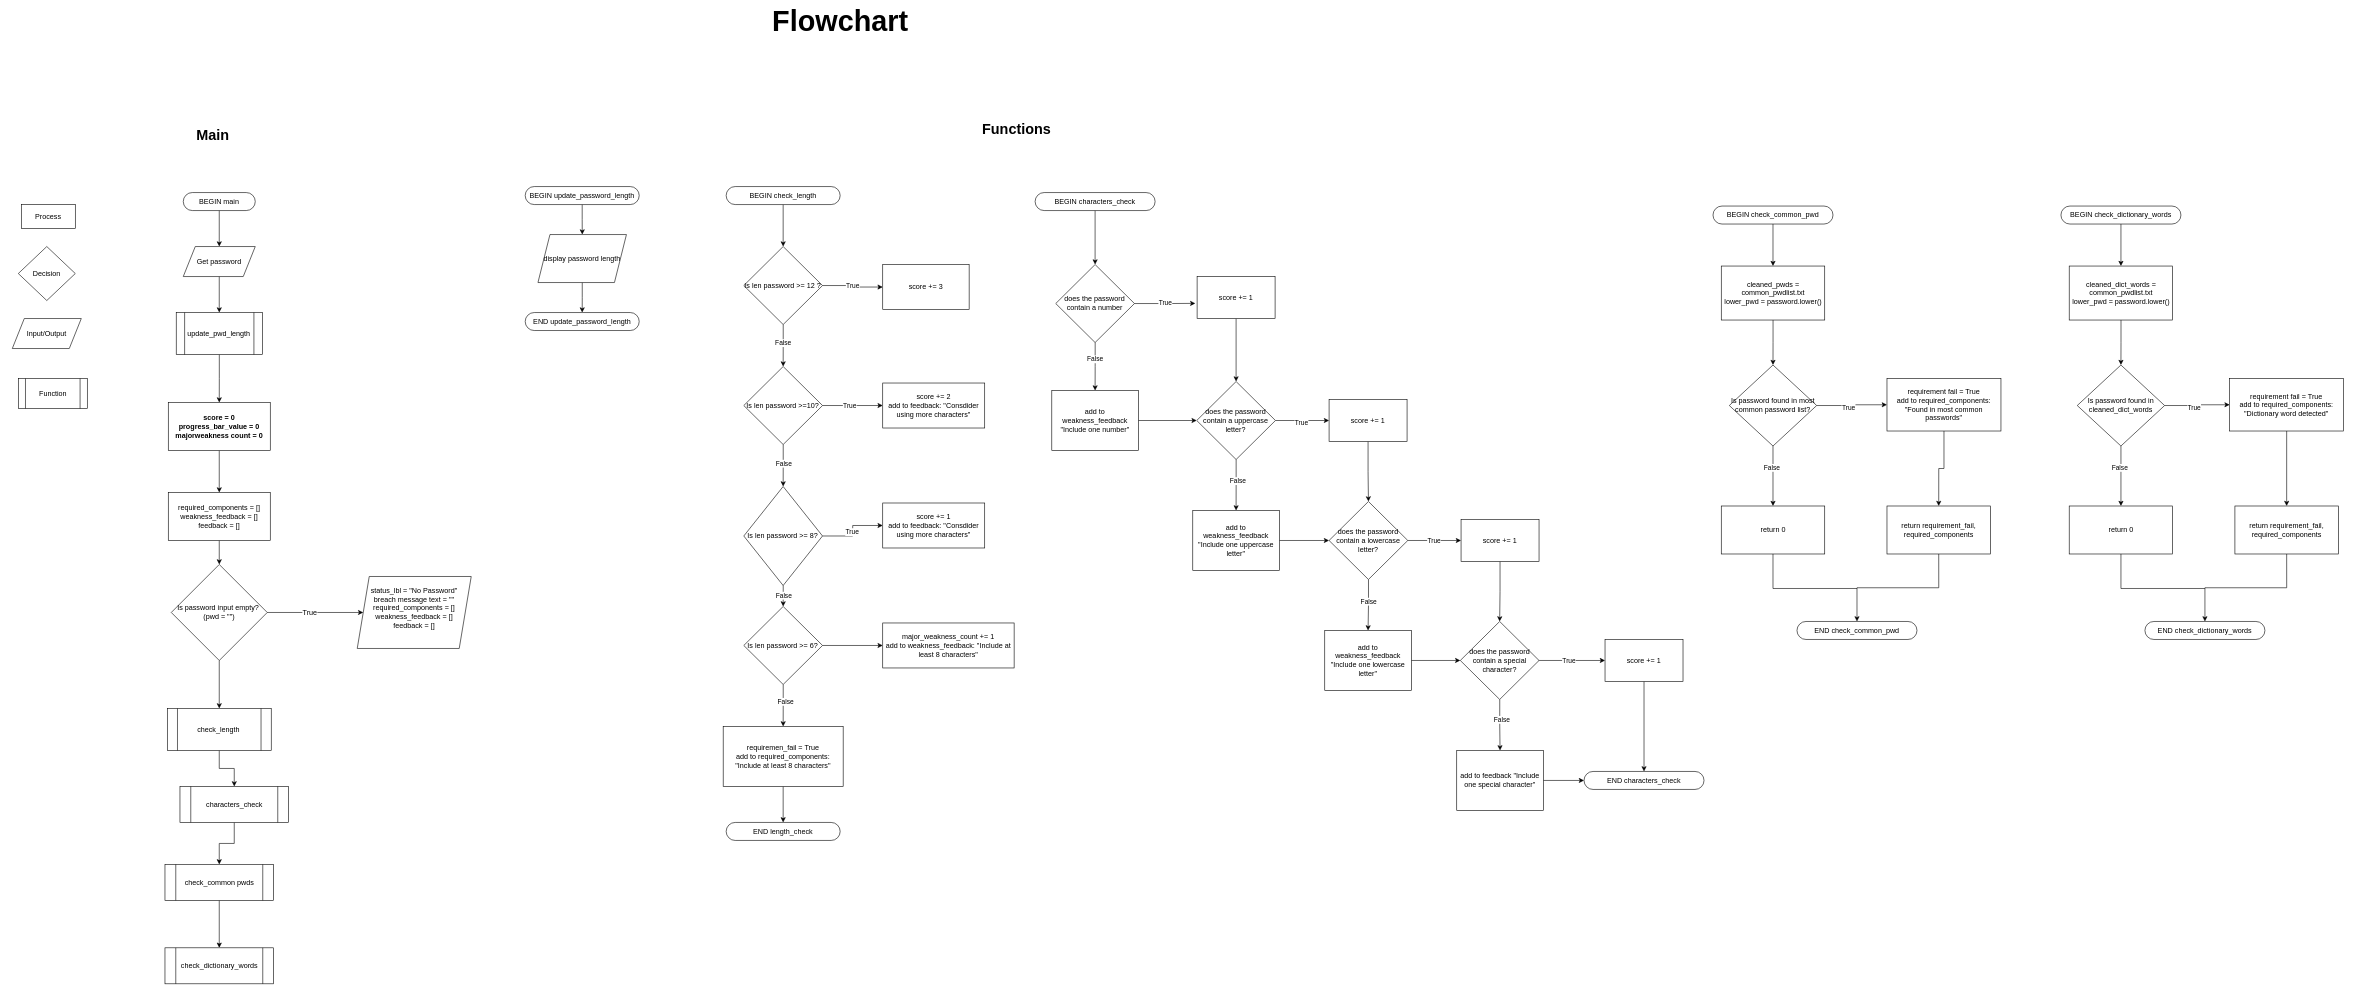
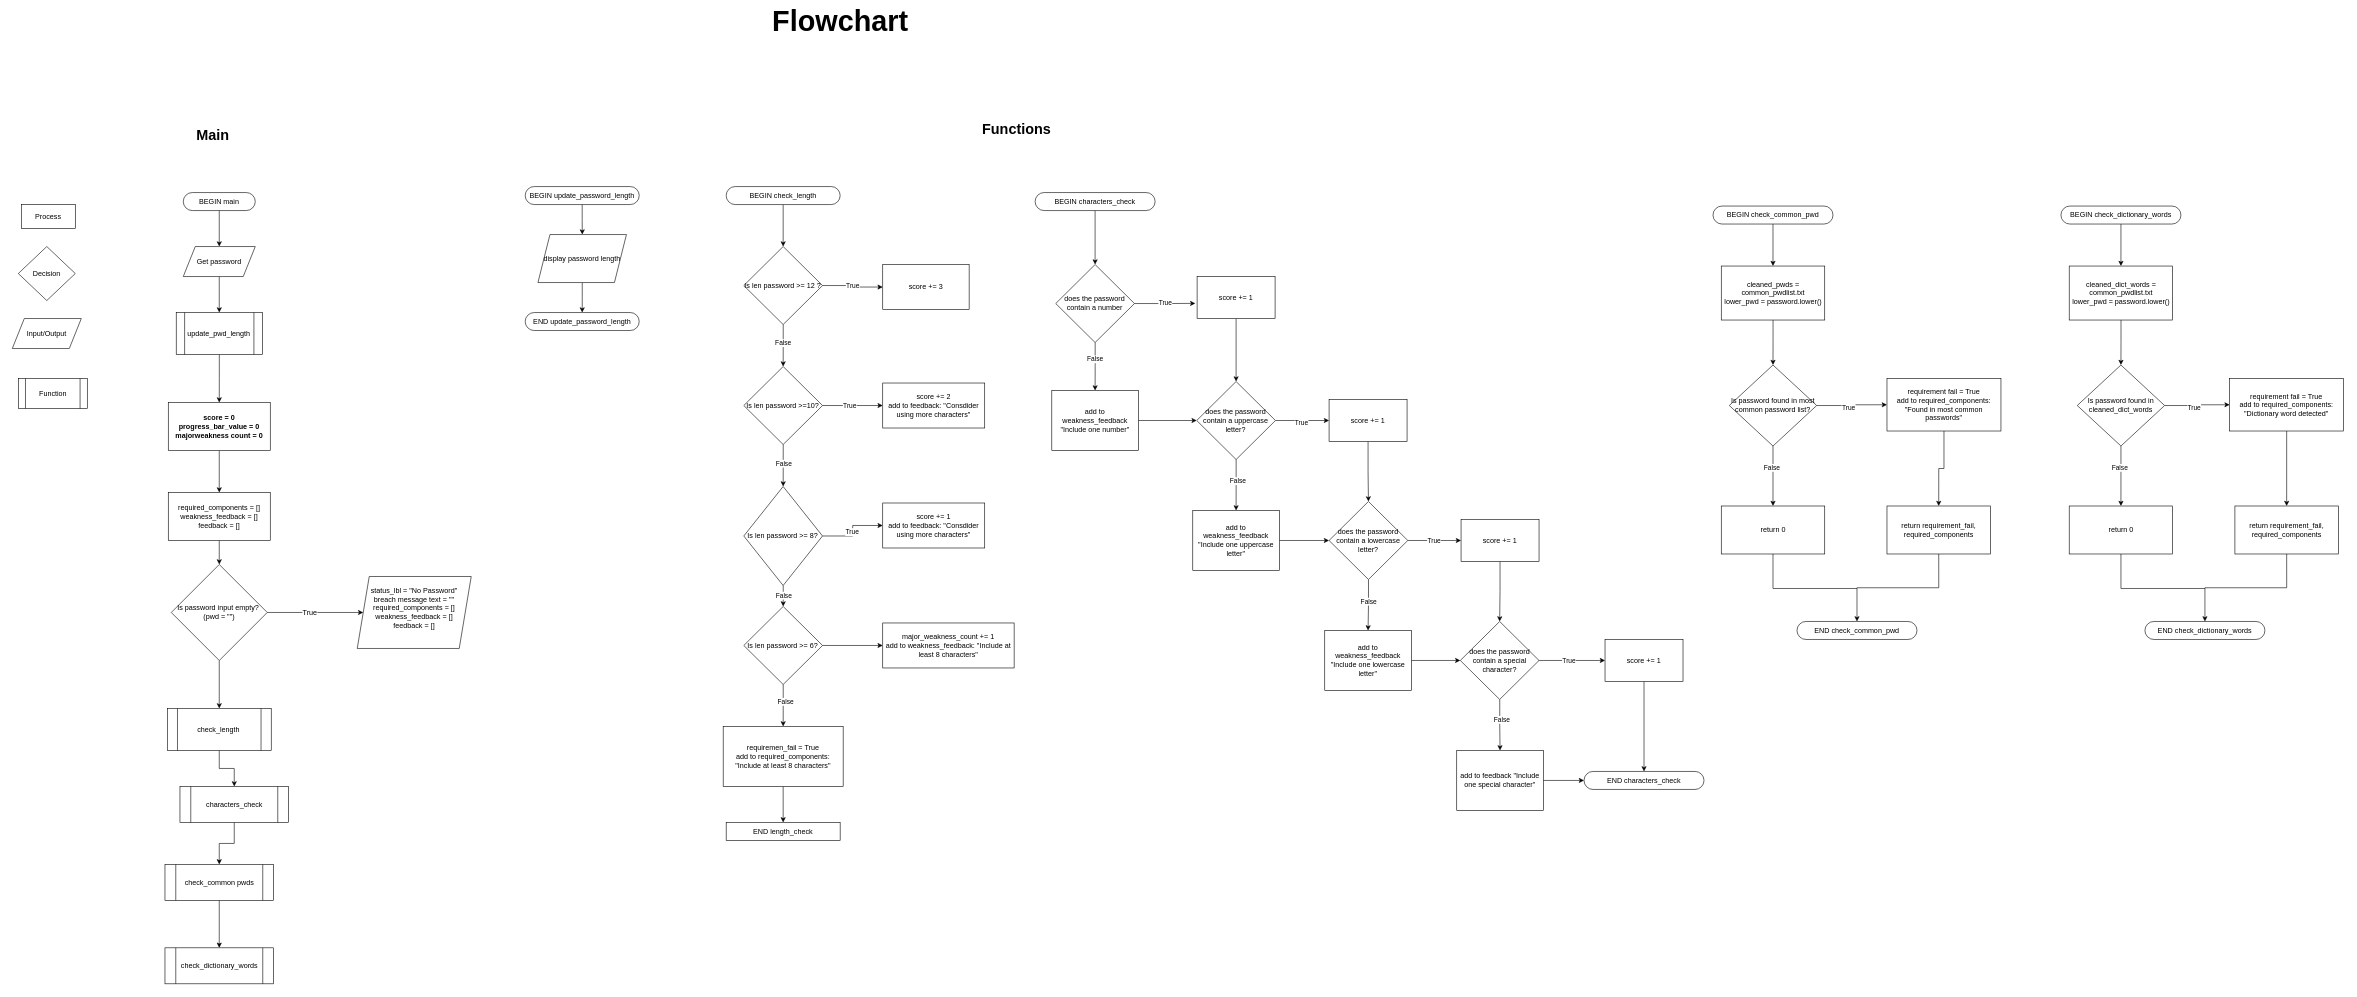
node "END length_check": shape rounded rectangle -> rectangle
